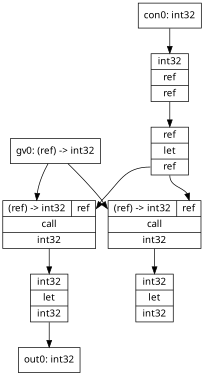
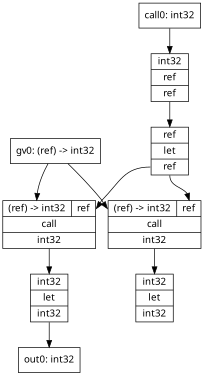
node "con0: int32": label "con0: int32" -> "call0: int32"
